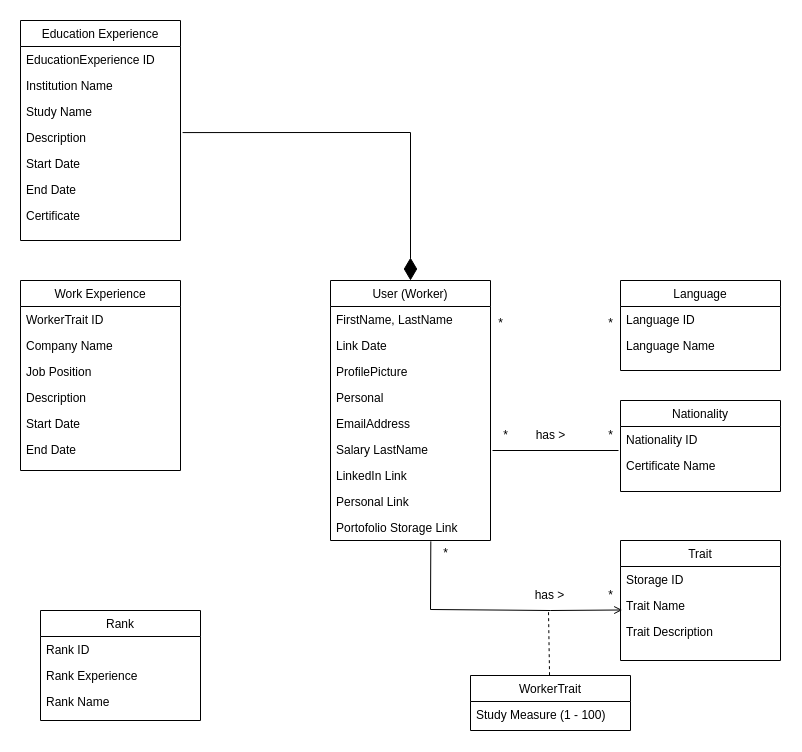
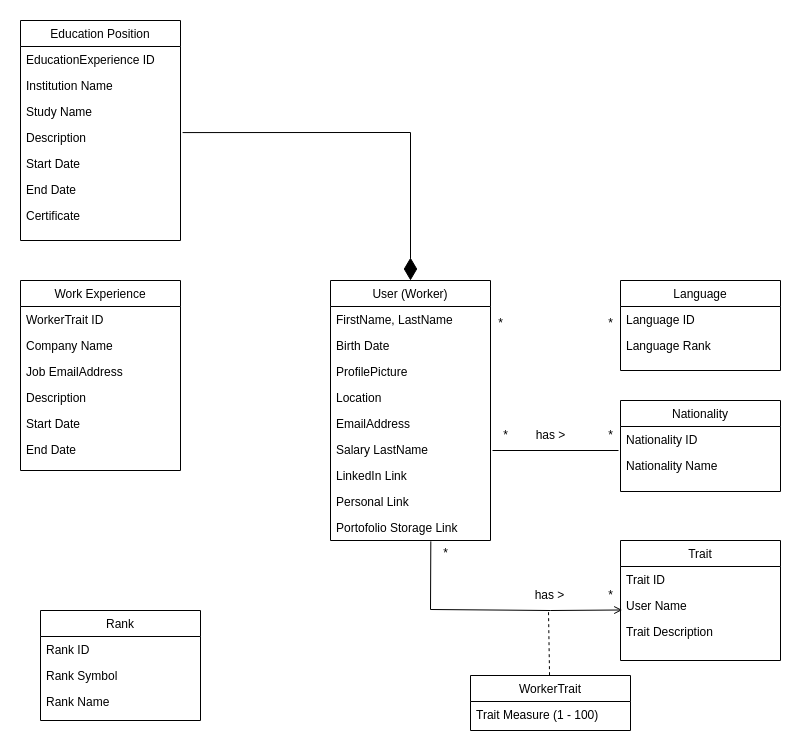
node "Education Experience": label "Education Experience" -> "Education Position"
node "Link Date": label "Link Date" -> "Birth Date"
node "Language Name": label "Language Name" -> "Language Rank"
node "Job Position": label "Job Position" -> "Job EmailAddress"
node "Personal": label "Personal" -> "Location"
node "Certificate Name": label "Certificate Name" -> "Nationality Name"
node "Storage ID": label "Storage ID" -> "Trait ID"
node "Trait Name": label "Trait Name" -> "User Name"
node "Rank Experience": label "Rank Experience" -> "Rank Symbol"
node "Study Measure (1 - 100)": label "Study Measure (1 - 100)" -> "Trait Measure (1 - 100)"
